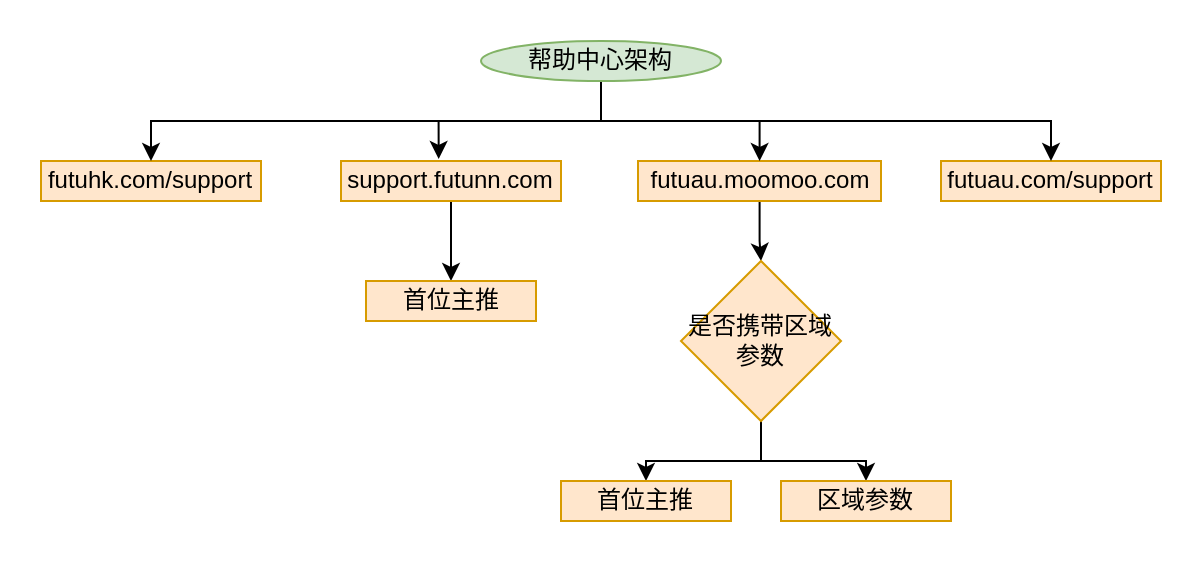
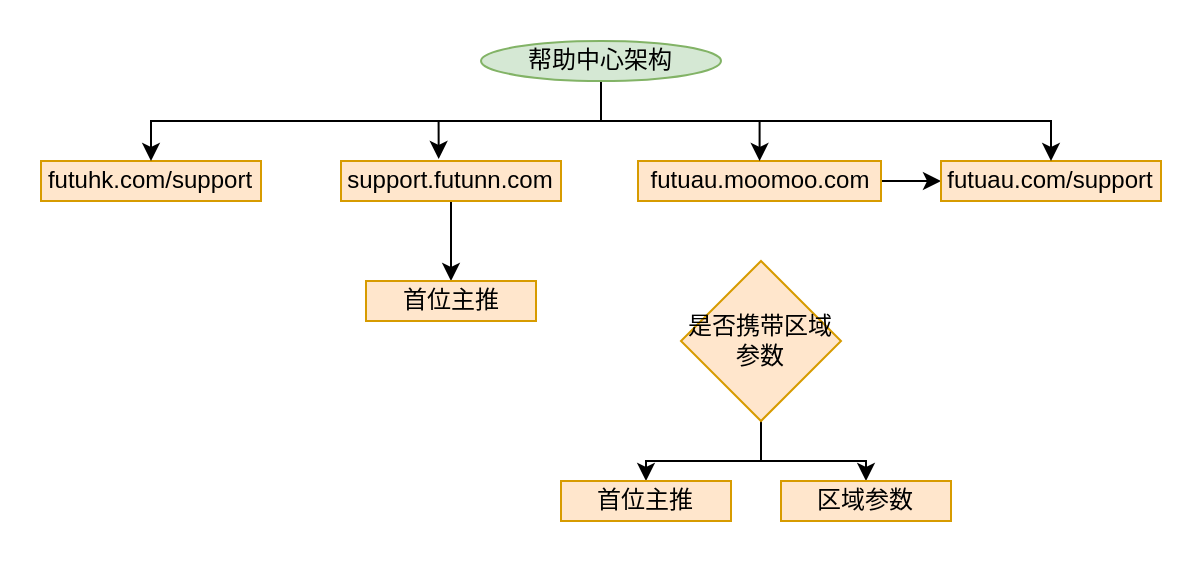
edge "futuau.moomoo.com" -> "是否携带区域参数": now "futuau.moomoo.com" -> "futuau.com/support"
